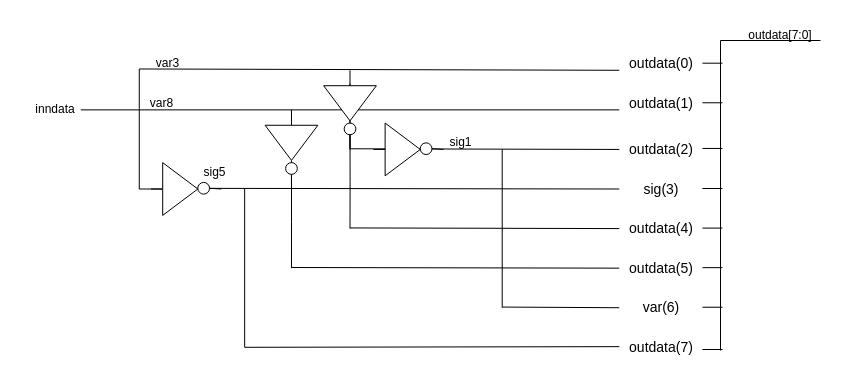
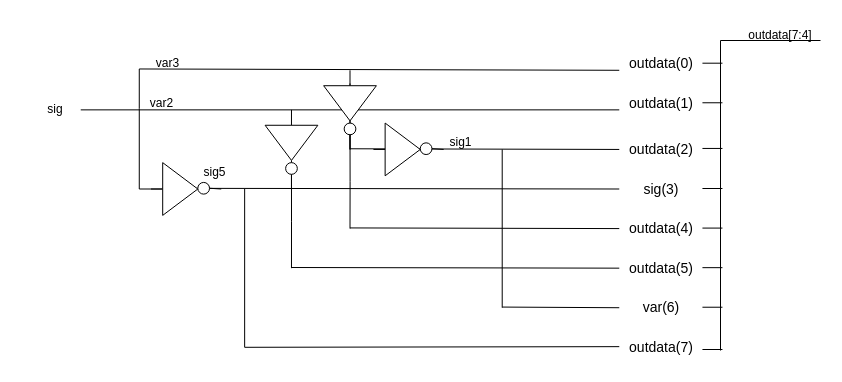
node "outdata[7:0]": label "outdata[7:0]" -> "outdata[7:4]"
node "var8": label "var8" -> "var2"
node "inndata": label "inndata" -> "sig"
